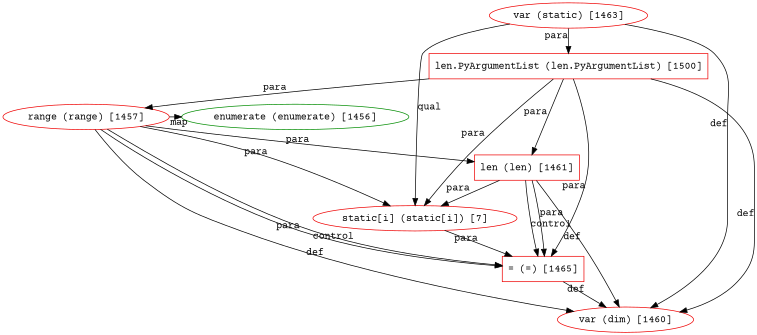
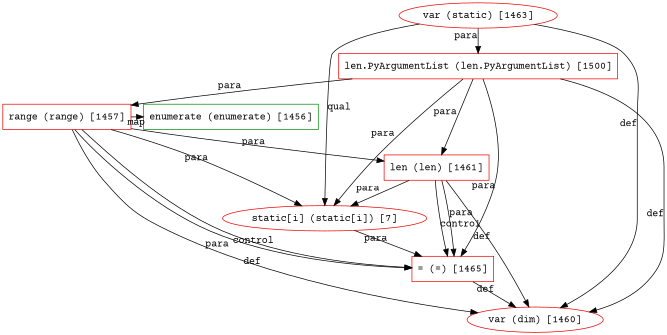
node "range (range) [1457]": shape ellipse -> box
node "enumerate (enumerate) [1456]": shape ellipse -> box
